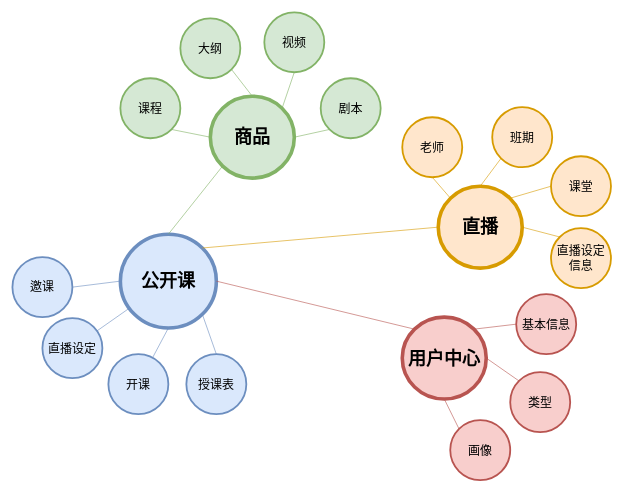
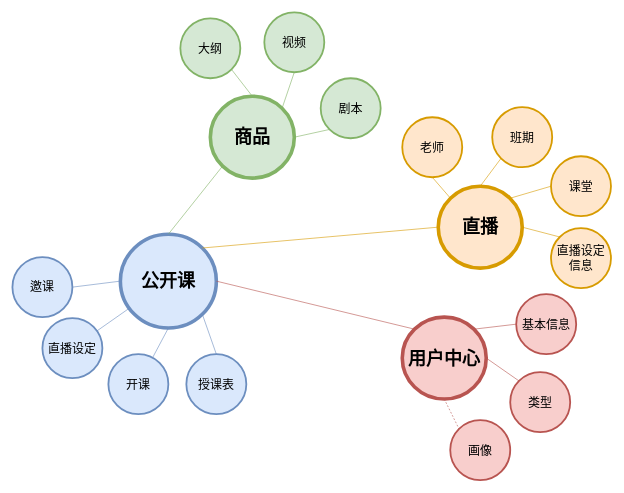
node "课程": removed
edge "课程" -- "商品": removed
edge "用户中心" -- "画像": style solid -> dashed
